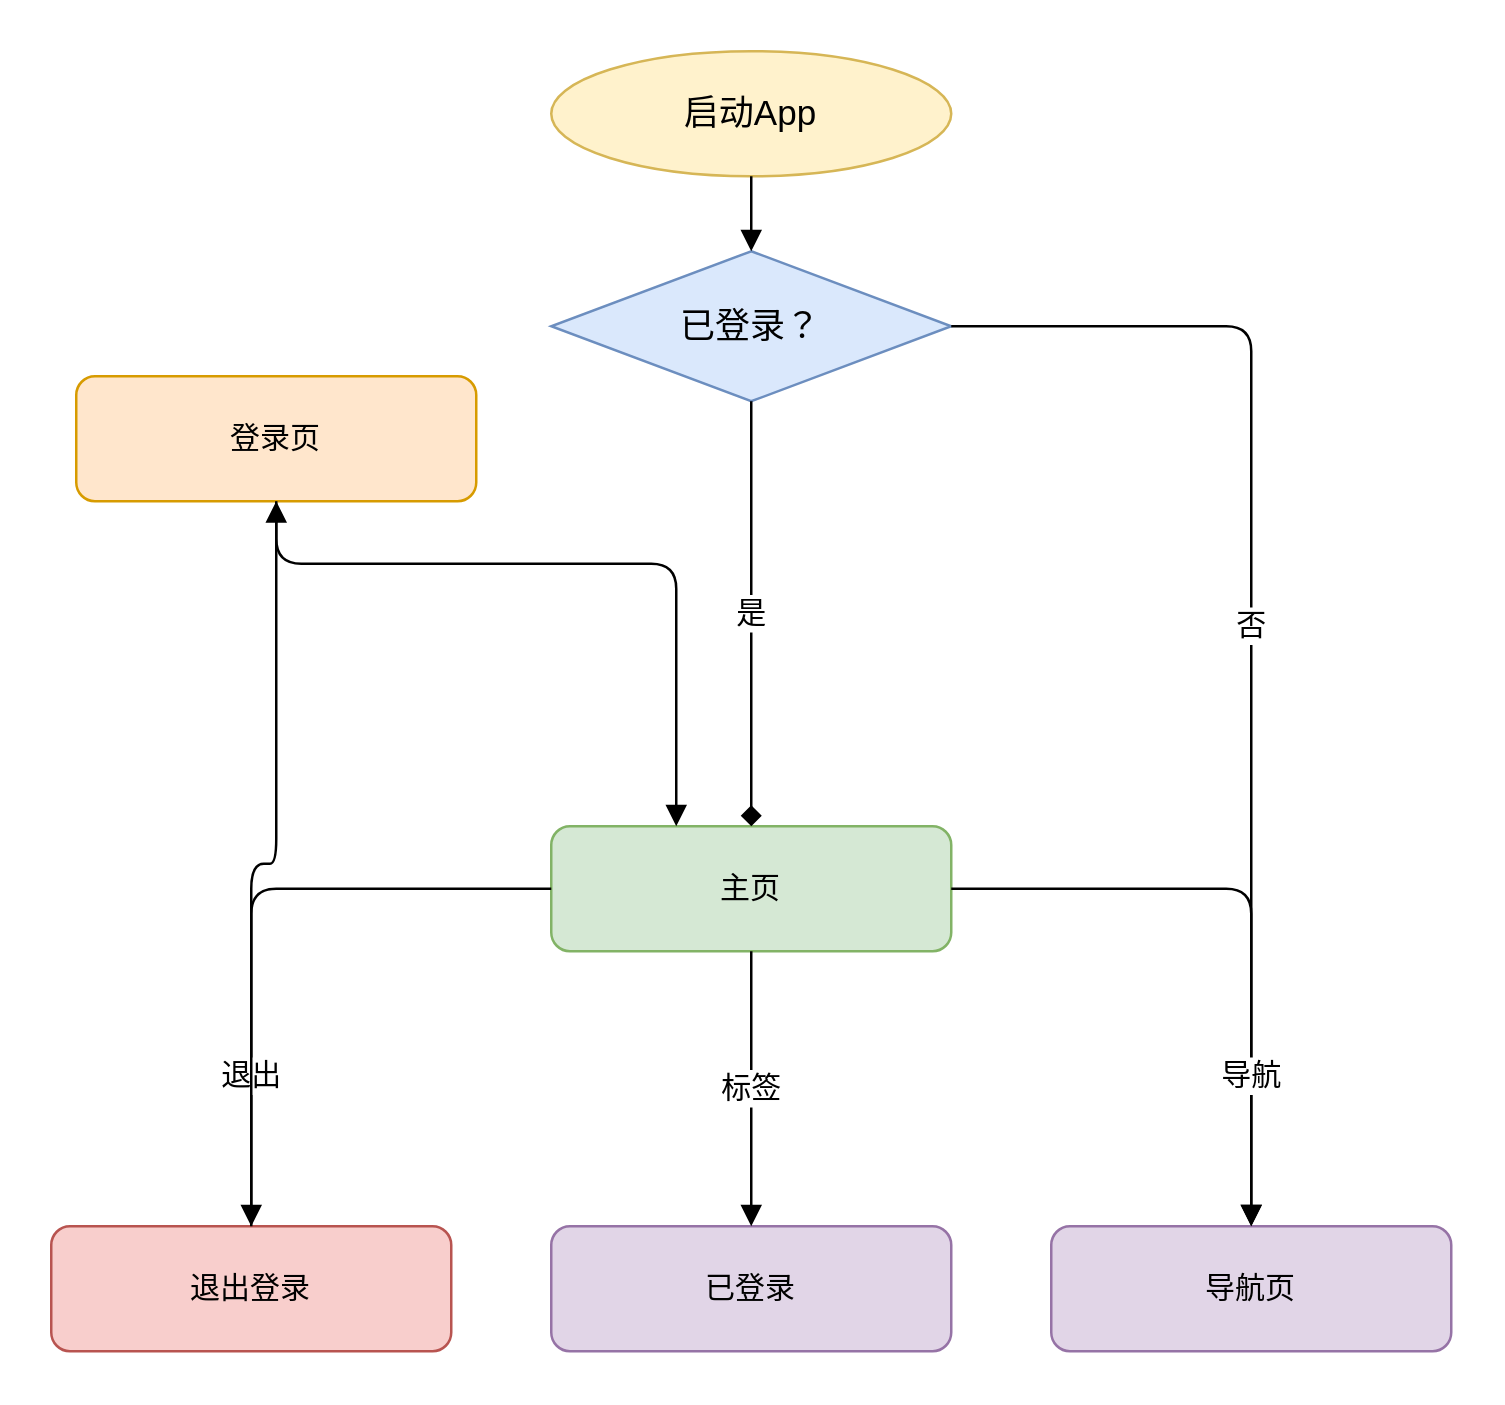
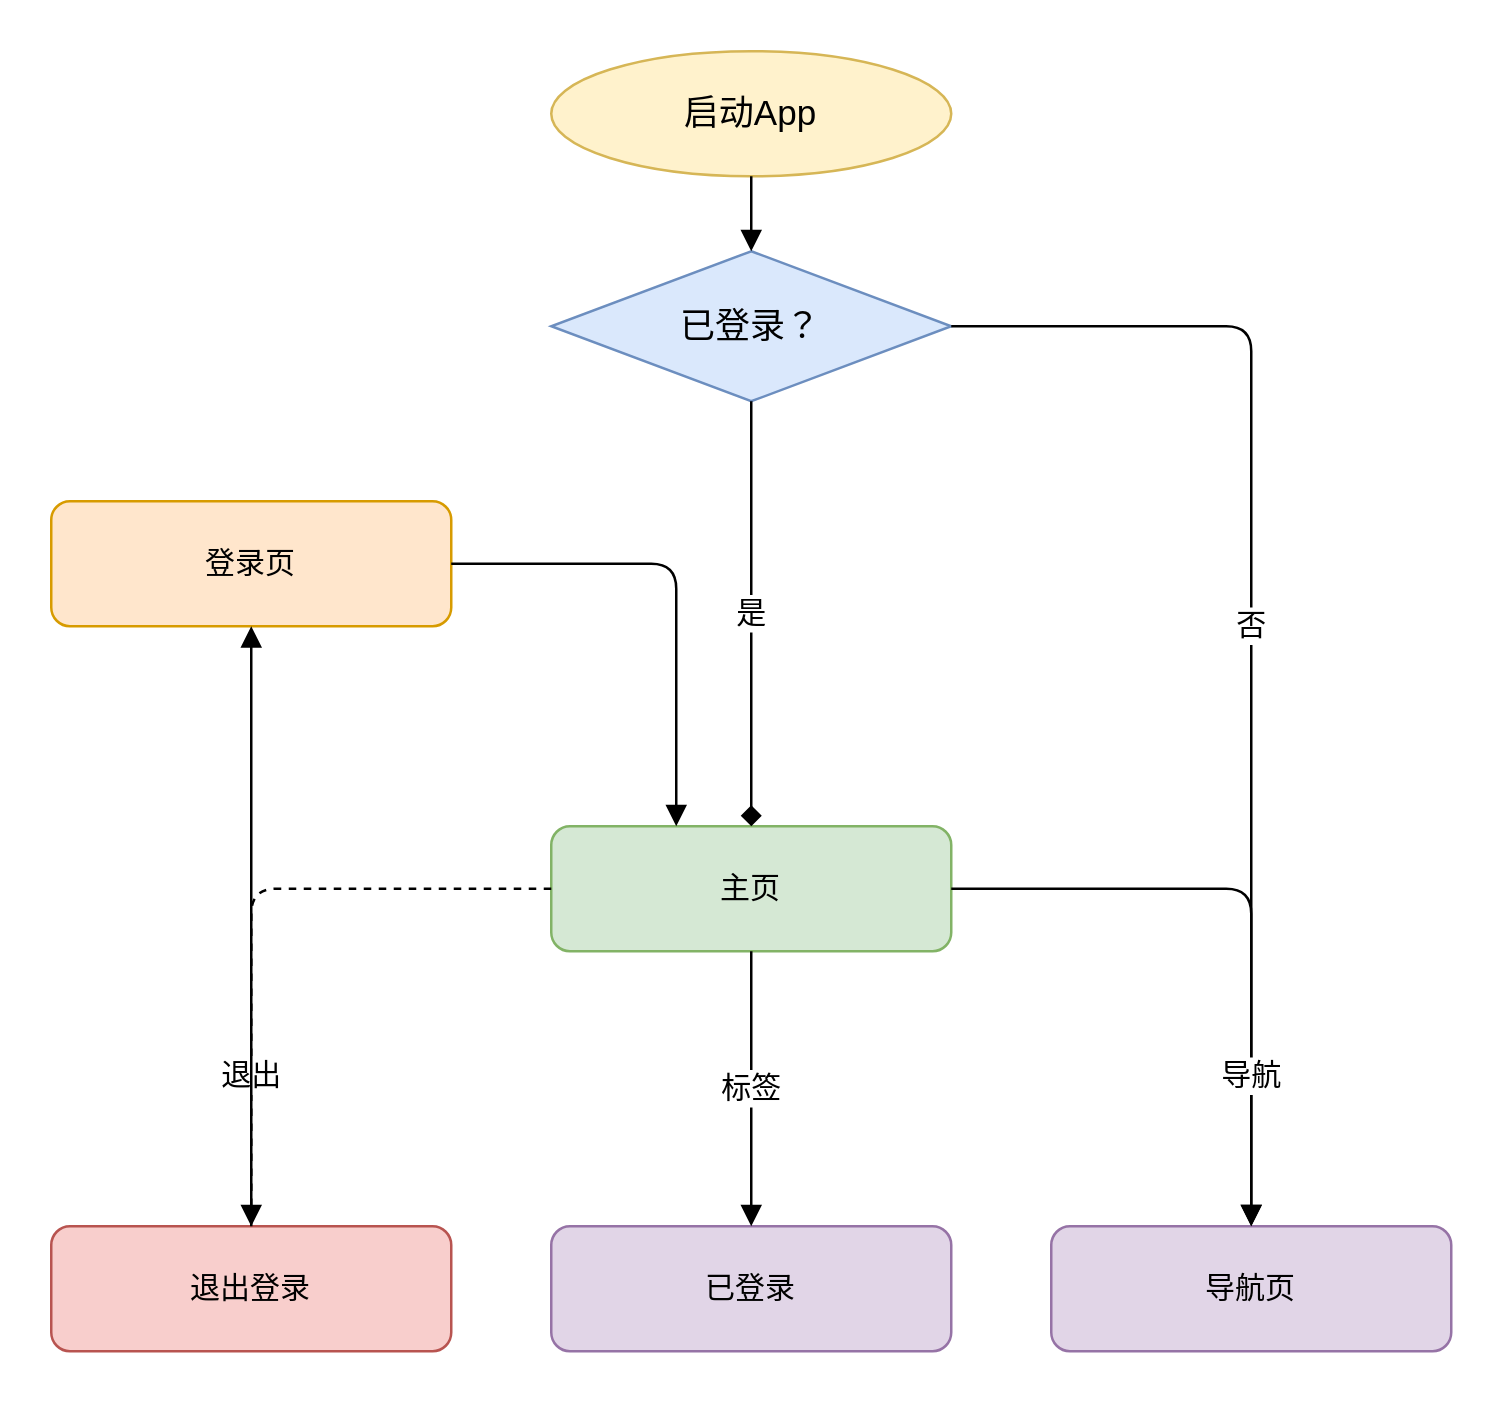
node "登录页": moved (276, 439) -> (251, 564)
edge "主页" -> "退出登录": style solid -> dashed
